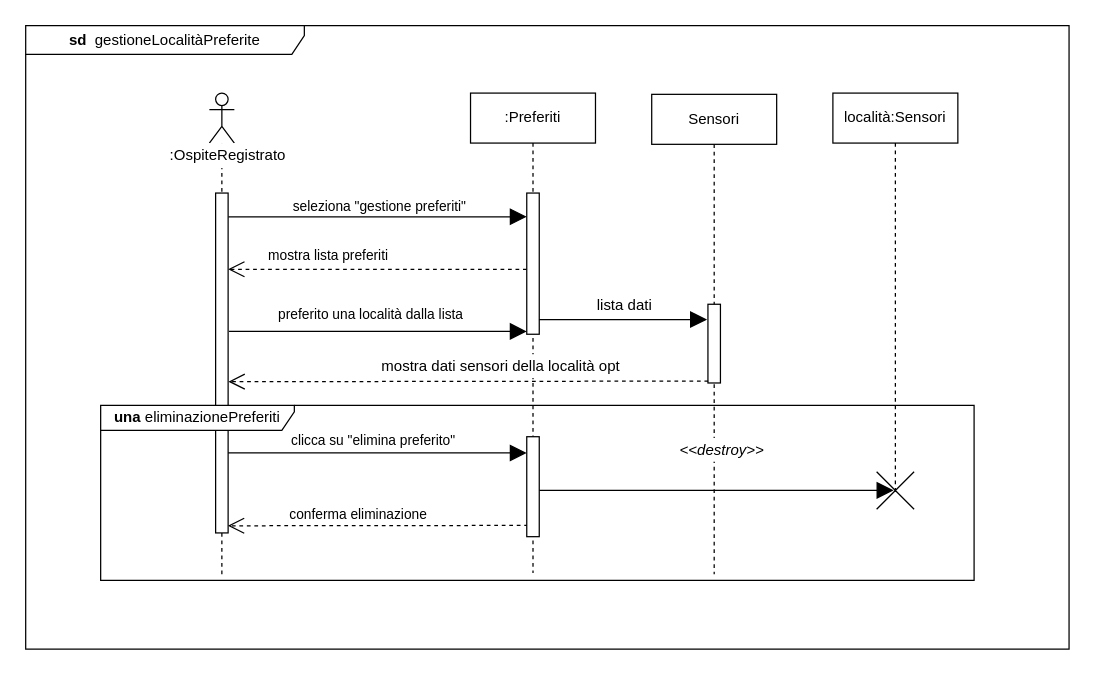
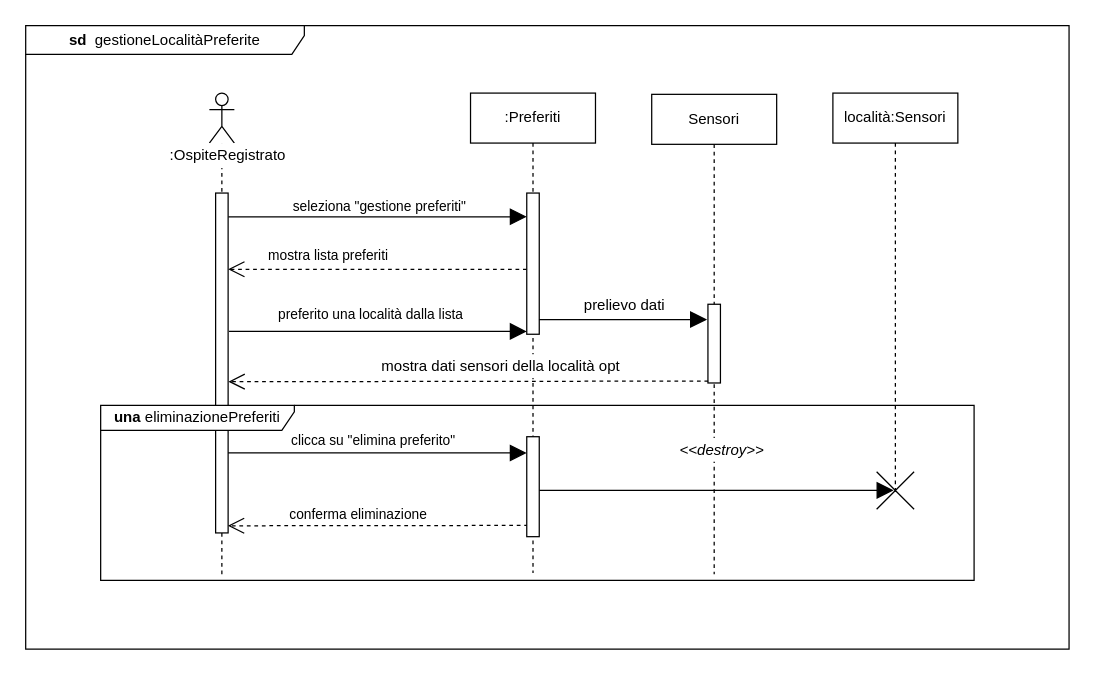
node "lista dati": label "lista dati" -> "prelievo dati"
